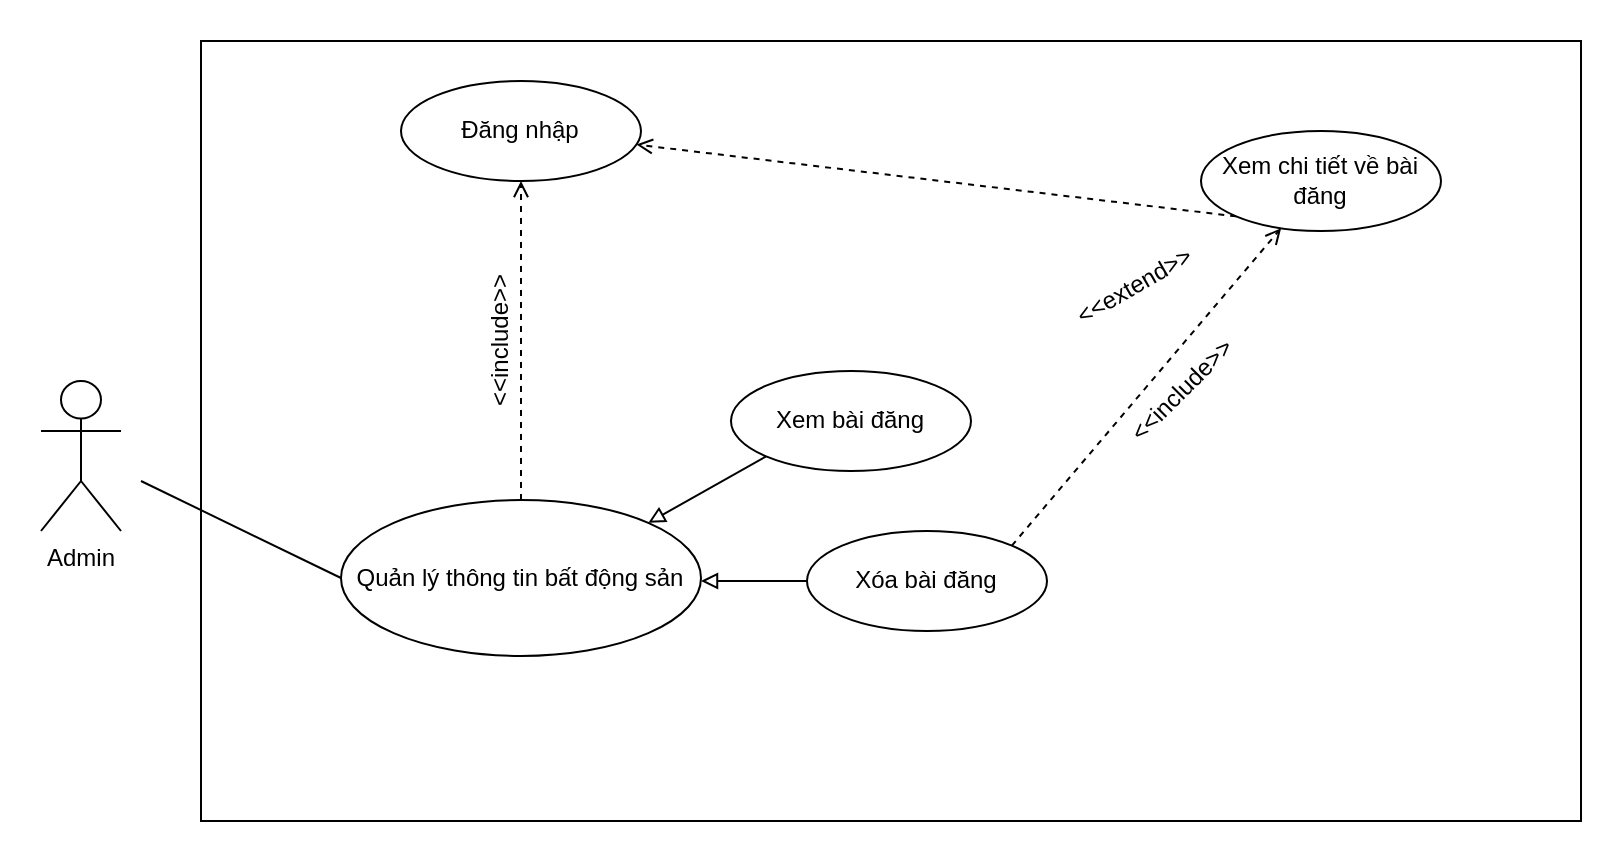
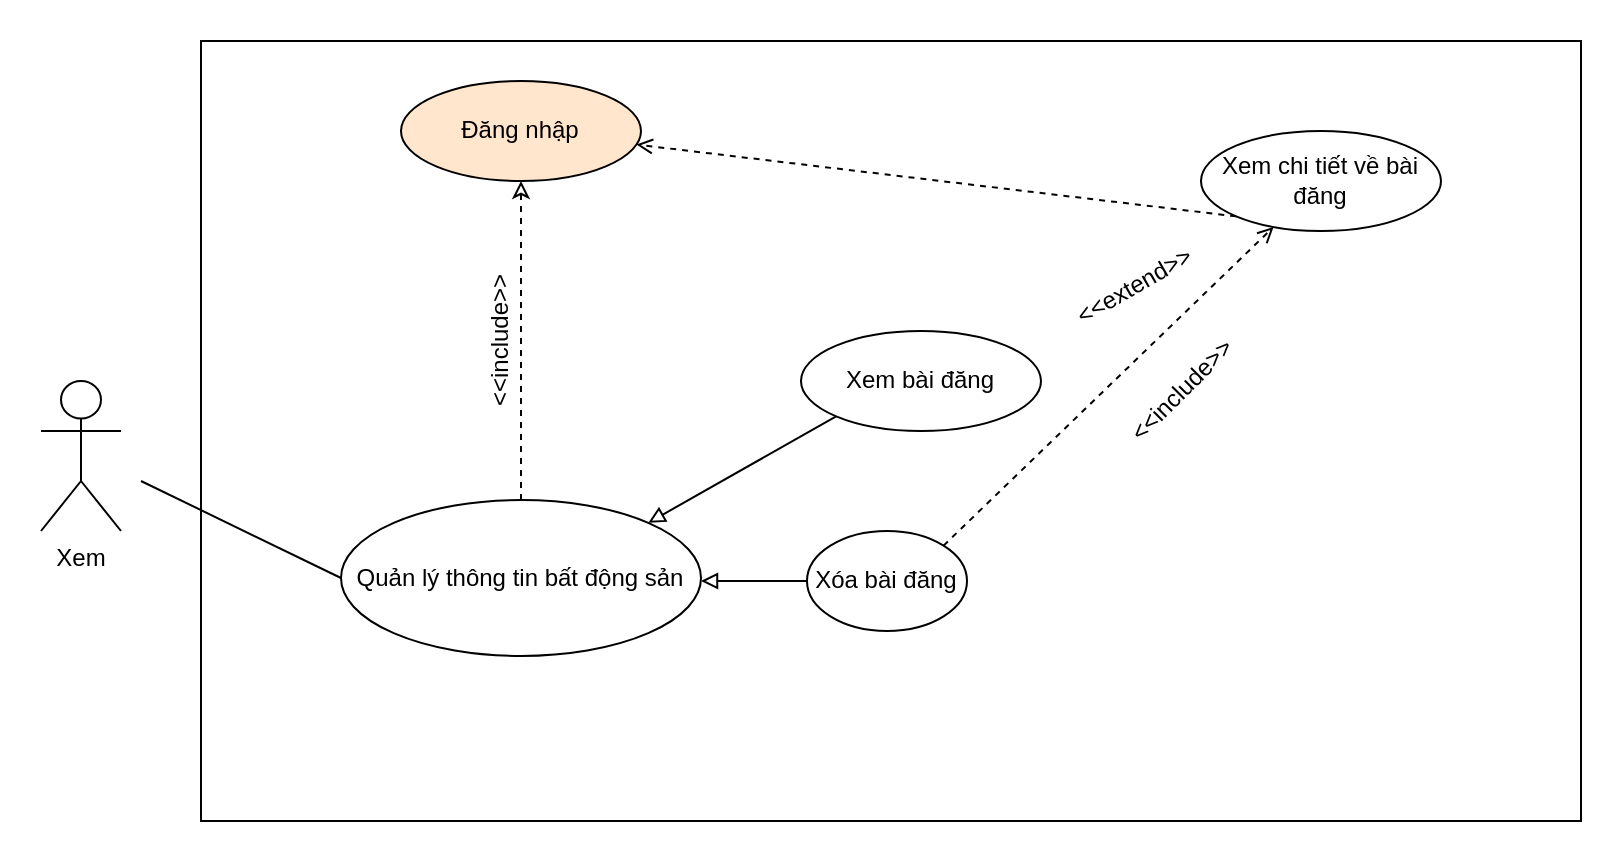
node "Đăng nhập": fillcolor #ffffff -> #ffe6cc
edge "Quản lý thông tin bất động sản" -> "Đăng nhập": arrowhead open -> classic
node "Xem bài đăng": moved (851, 421) -> (921, 381)
node "Admin": label "Admin" -> "Xem"
node "Xóa bài đăng": size 240x100 -> 160x100
